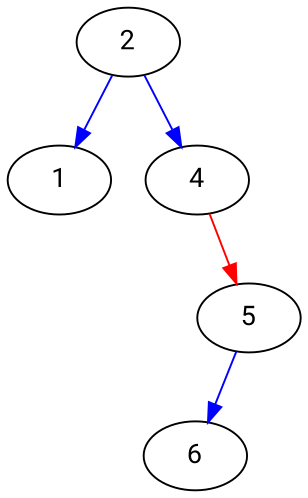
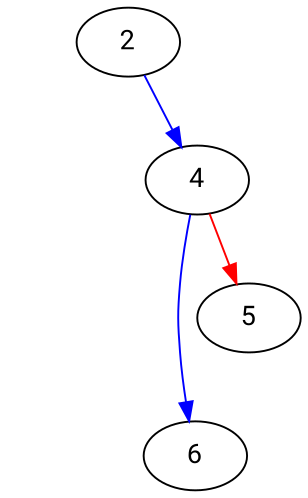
node "1": removed
edge "5" -> "6": now "4" -> "6"
